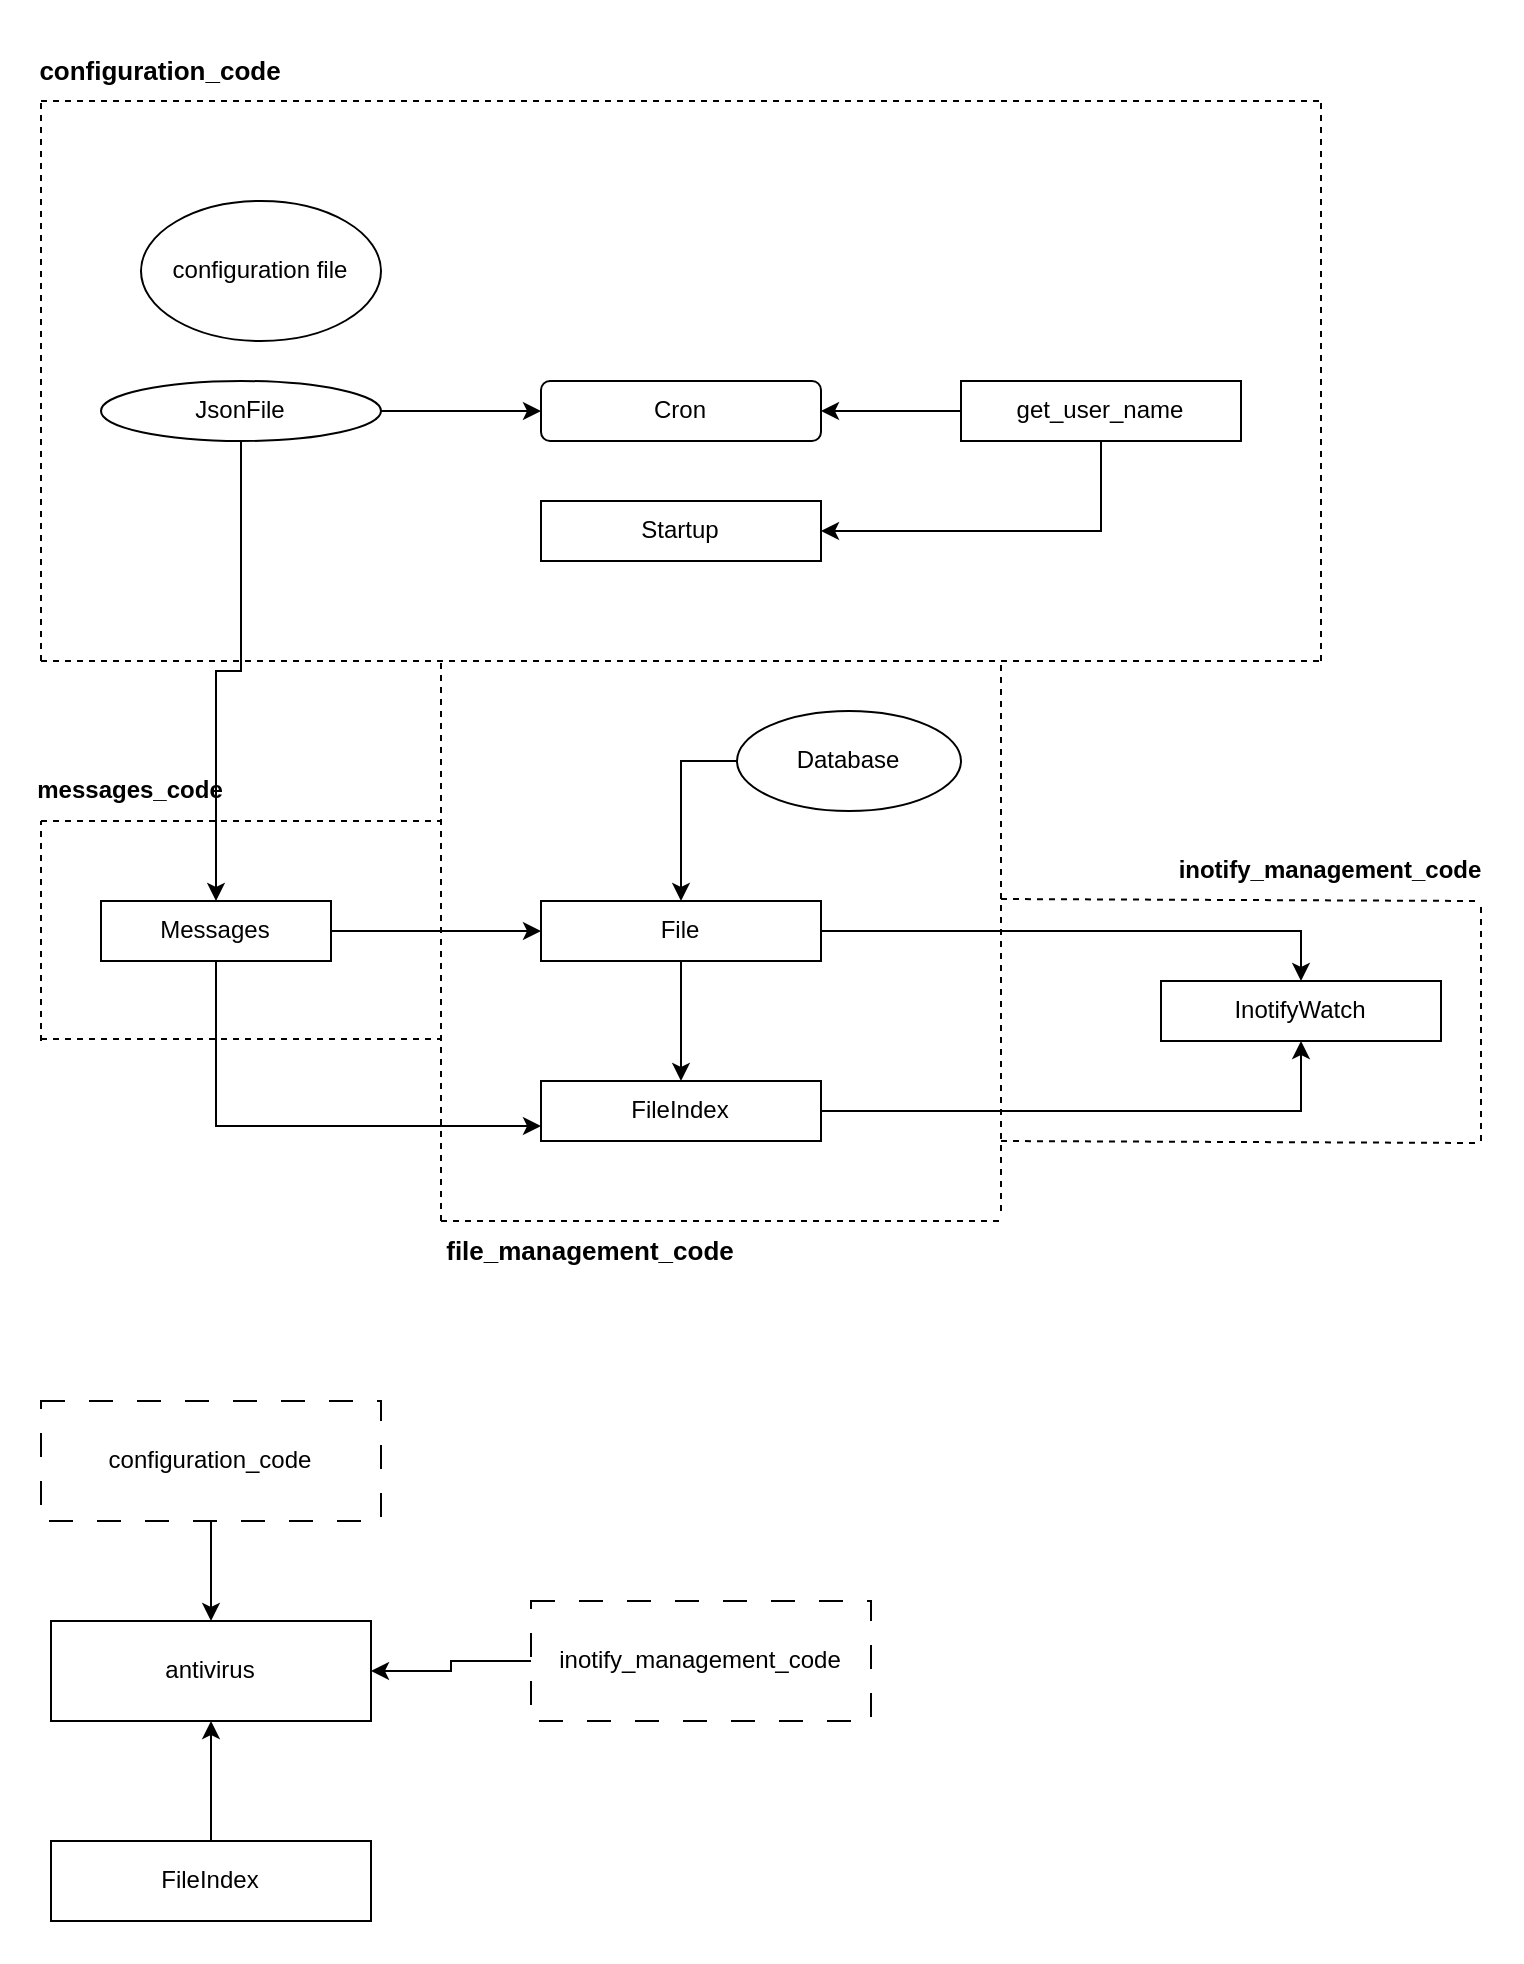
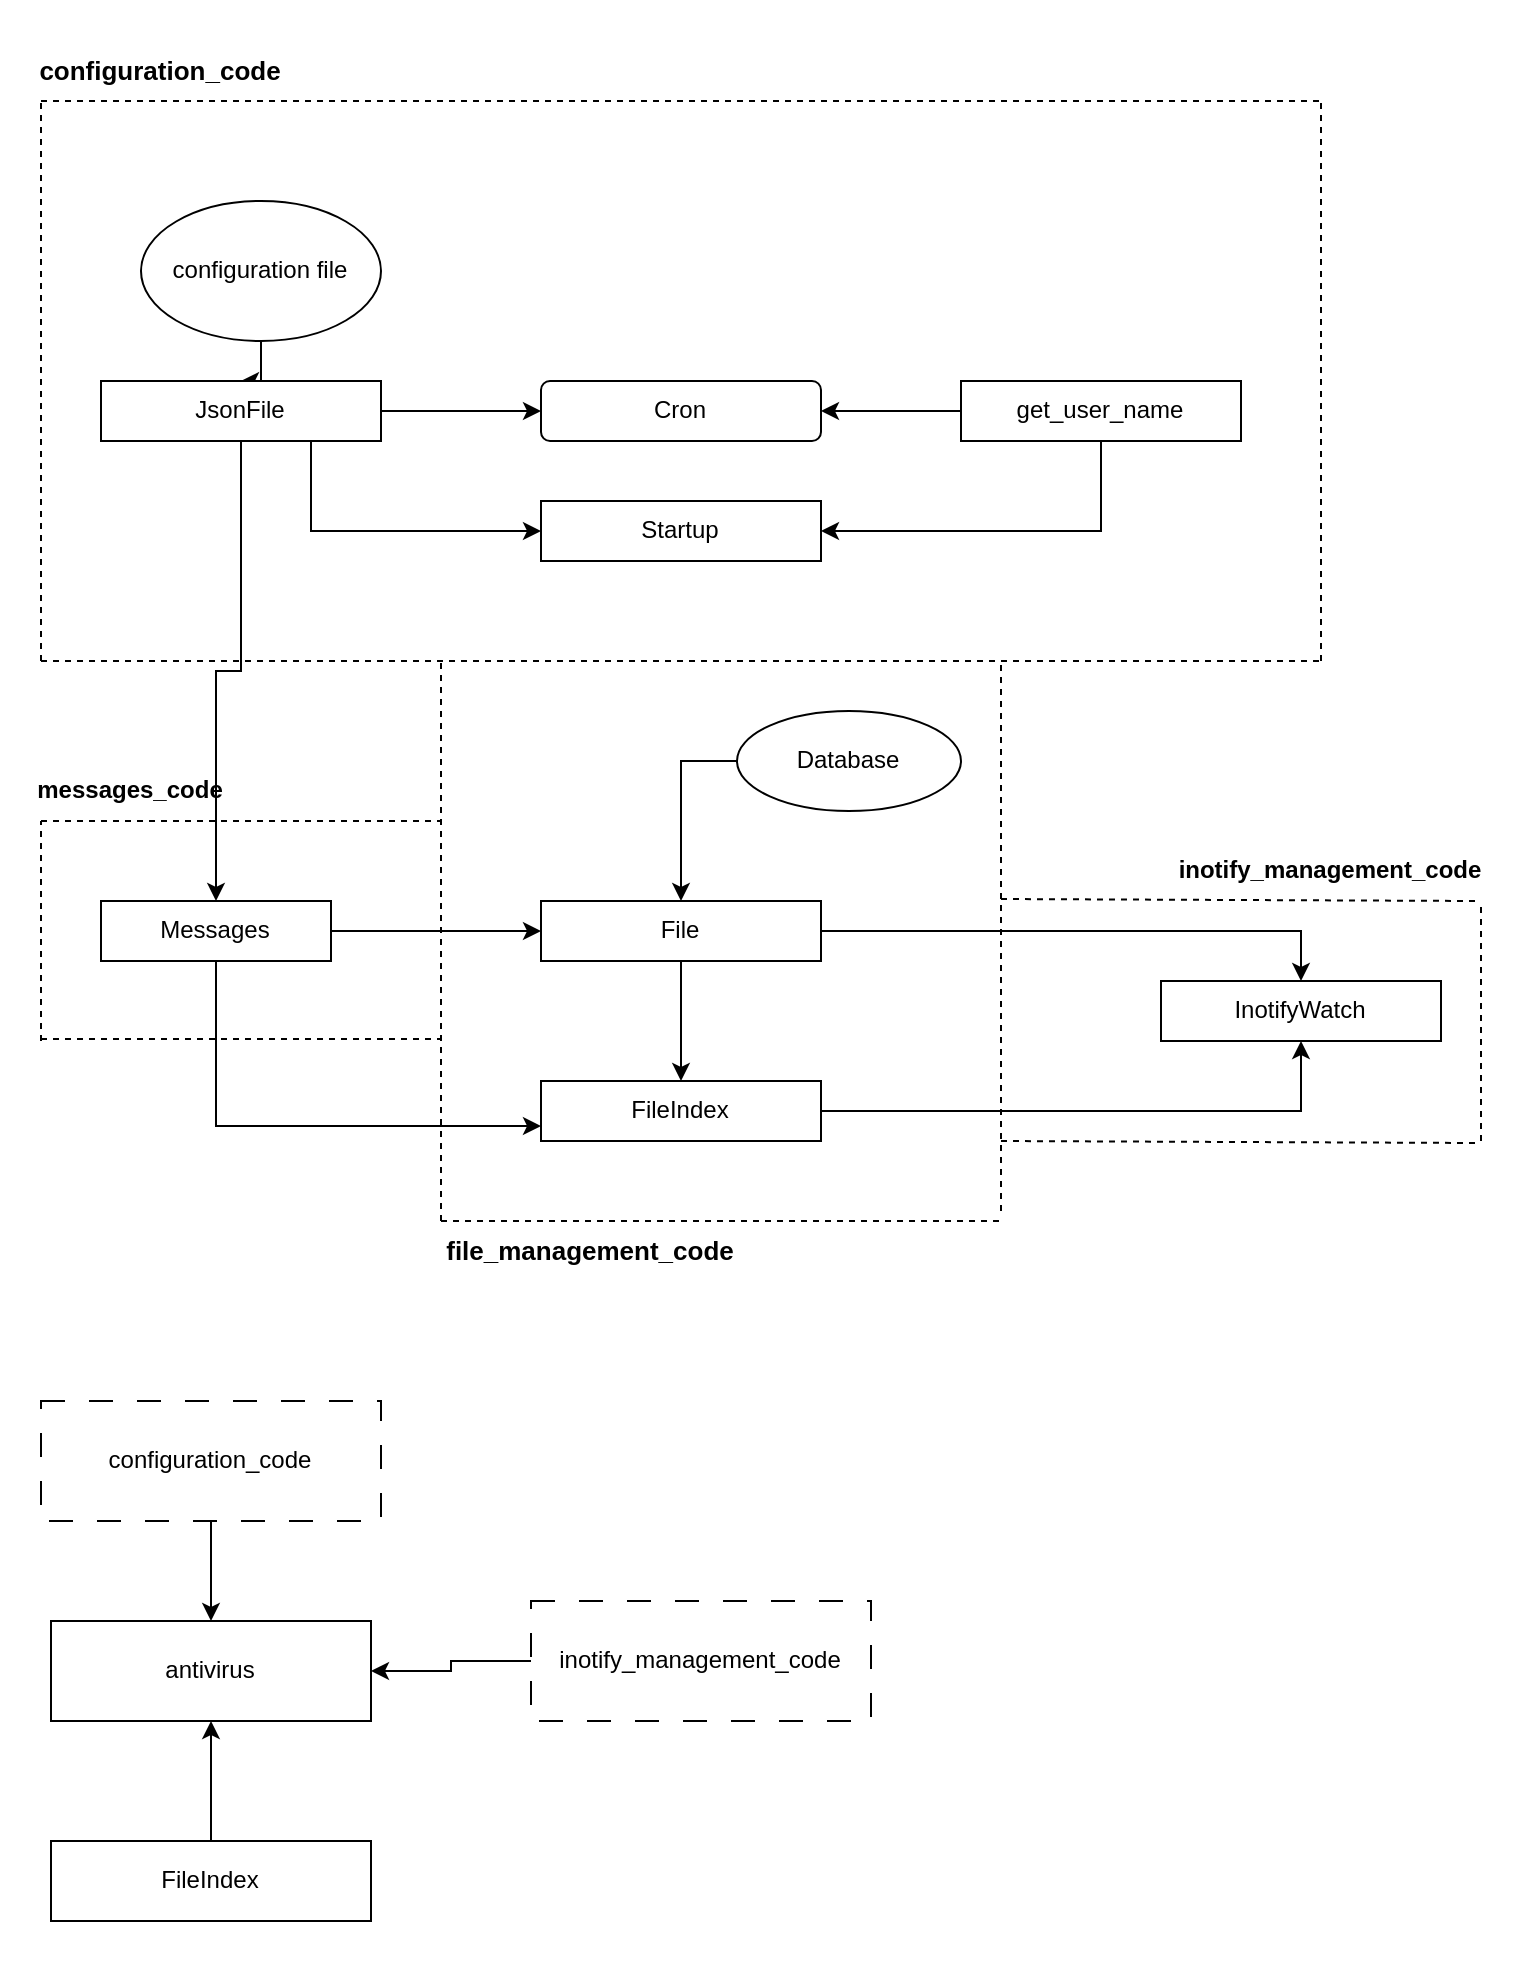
edge "configuration file" -> "JsonFile": added
node "JsonFile": shape ellipse -> rectangle
edge "JsonFile" -> "Startup": added
